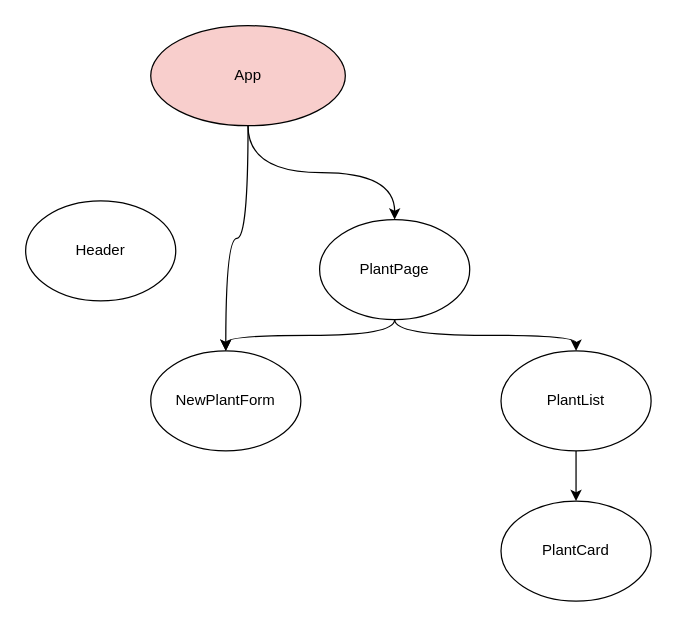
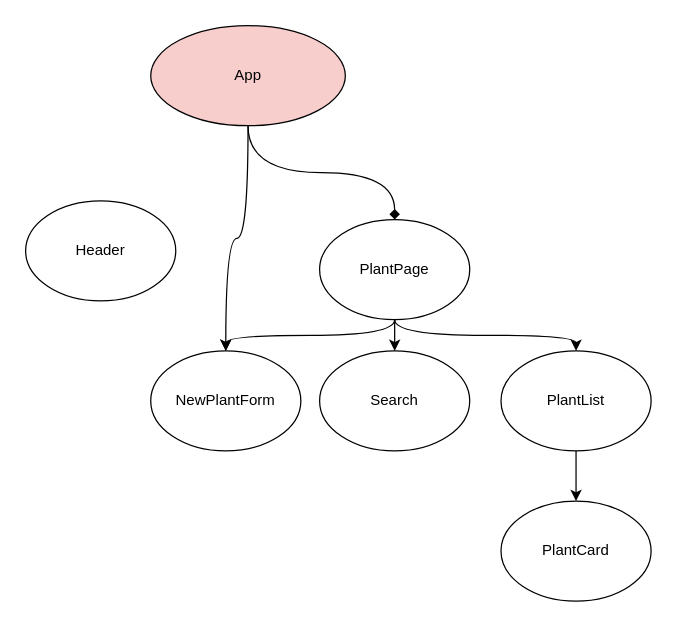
edge "App" -> "PlantPage": arrowhead classic -> diamond
edge "PlantPage" -> "Search": added
node "Search": added
